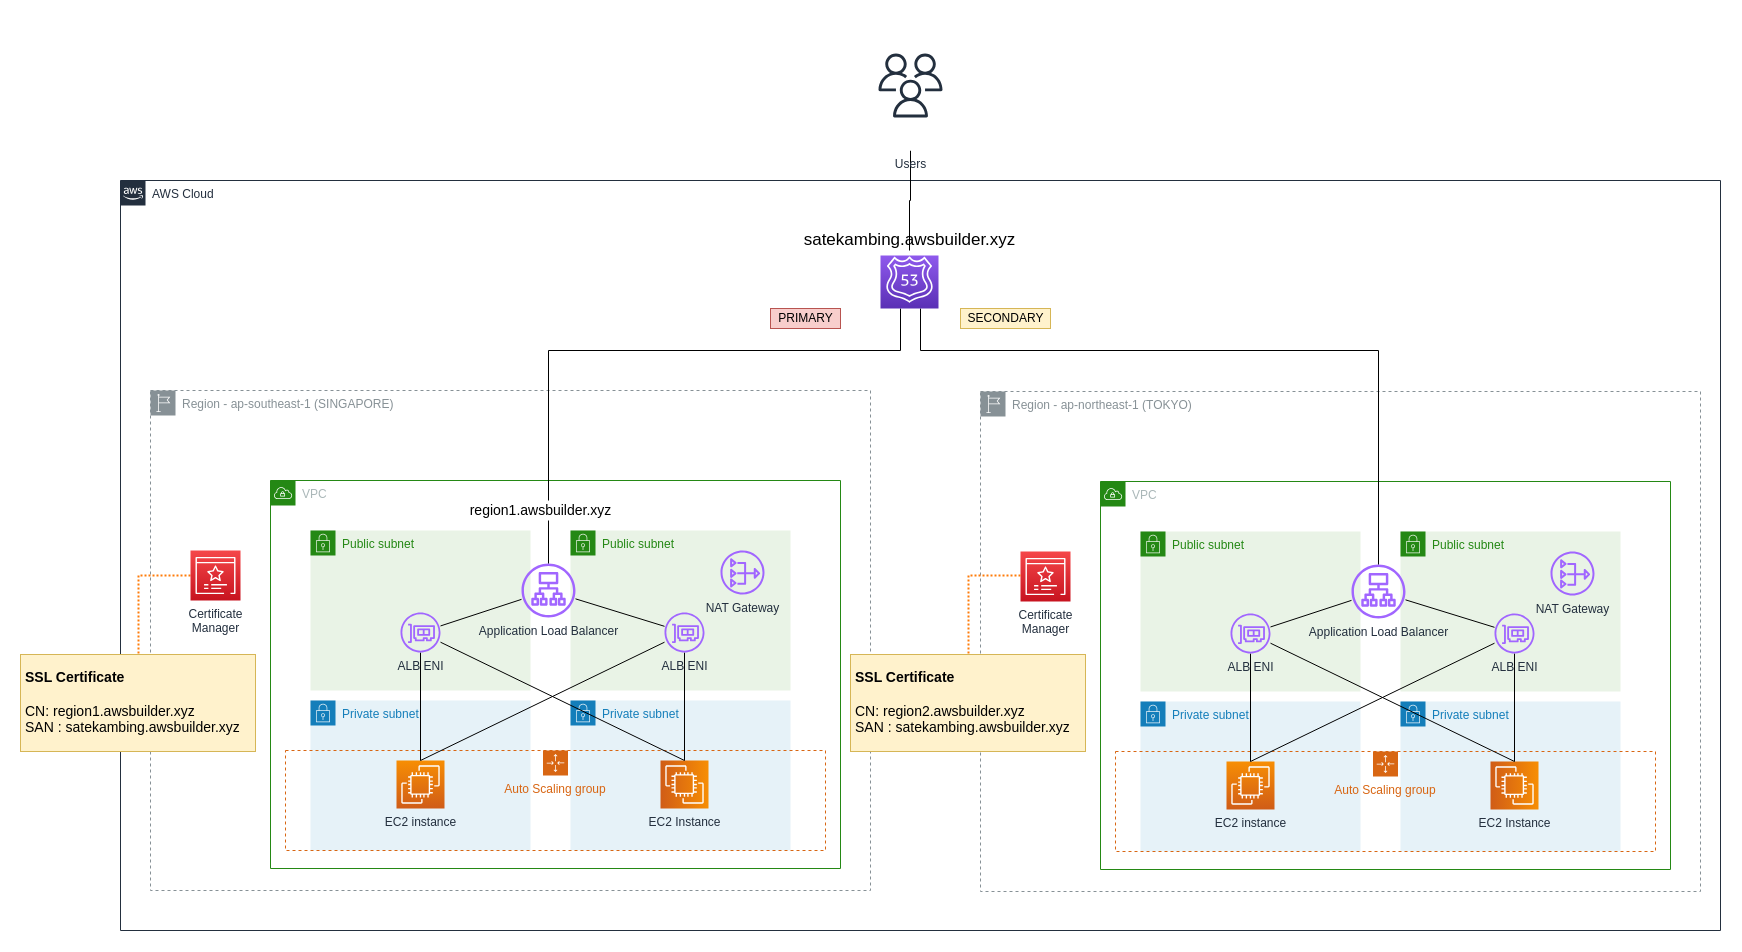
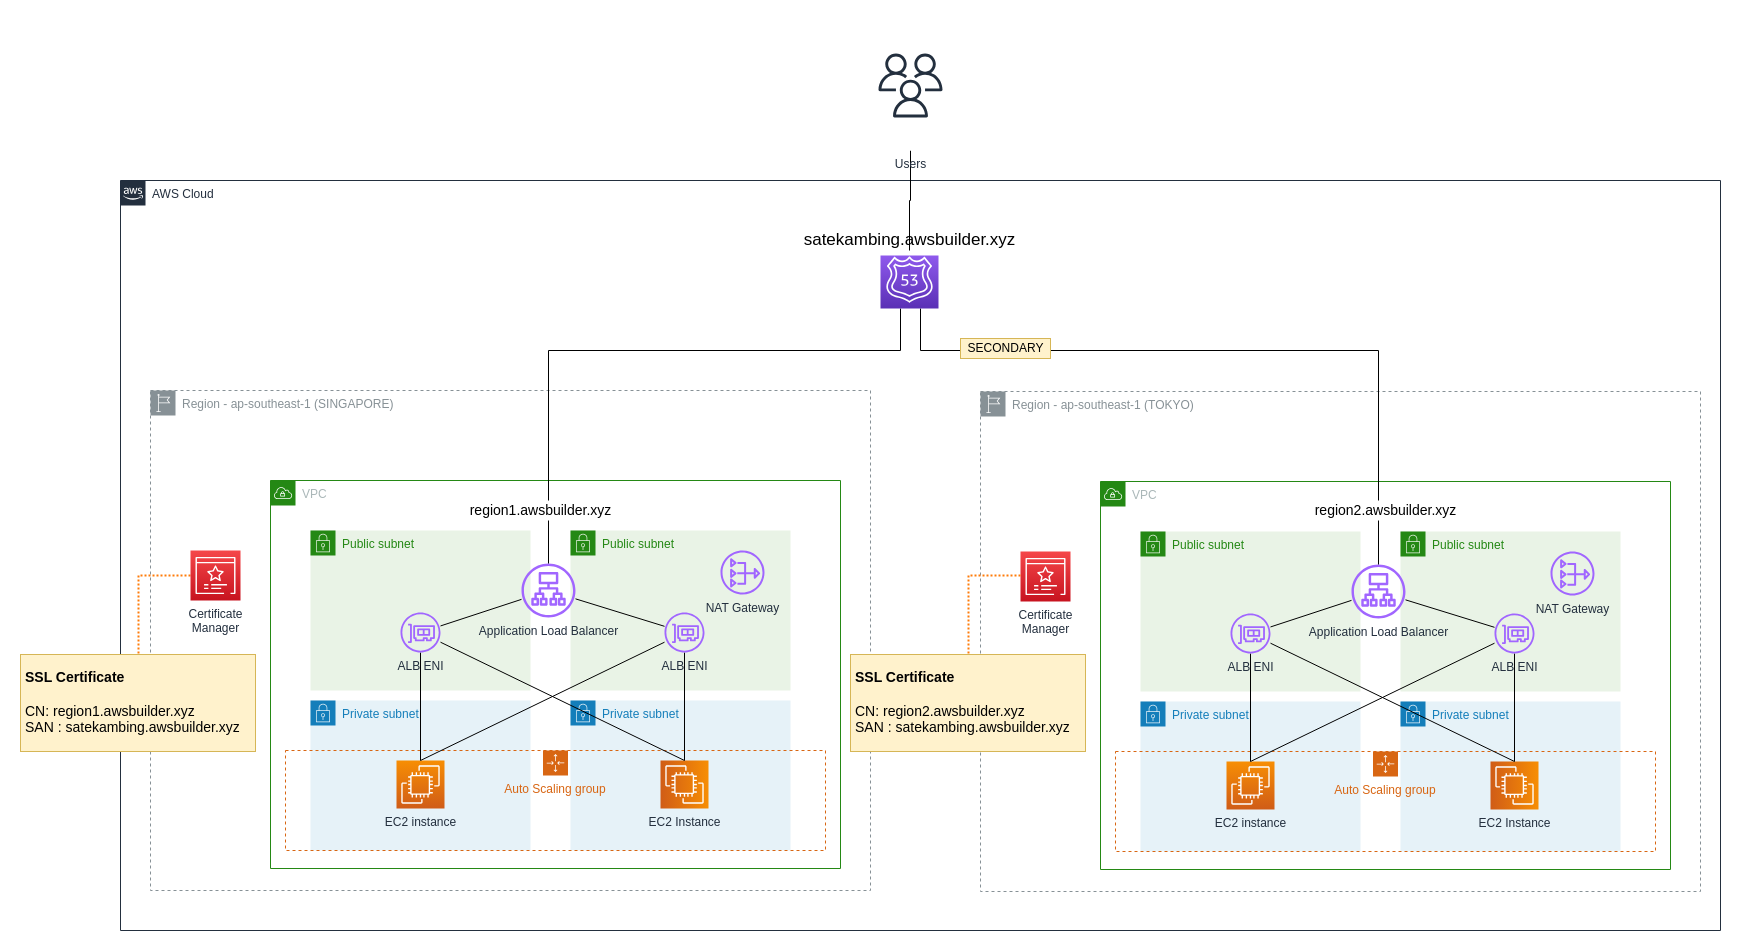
node "PRIMARY": removed
node "SECONDARY": moved (1006, 319) -> (1006, 349)
node "Region - ap-northeast-1 (TOKYO)": label "Region - ap-northeast-1 (TOKYO)" -> "Region - ap-southeast-1 (TOKYO)"
node "region2.awsbuilder.xyz": added
